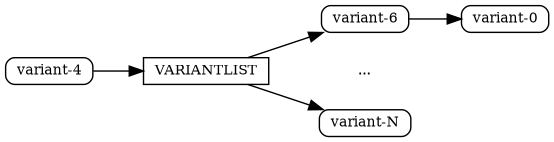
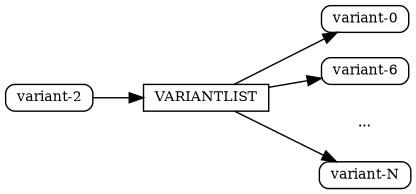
edge "variant-6" -> "variant-0": now "VARIANTLIST" -> "variant-0"
node "variant-4": label "variant-4" -> "variant-2"
